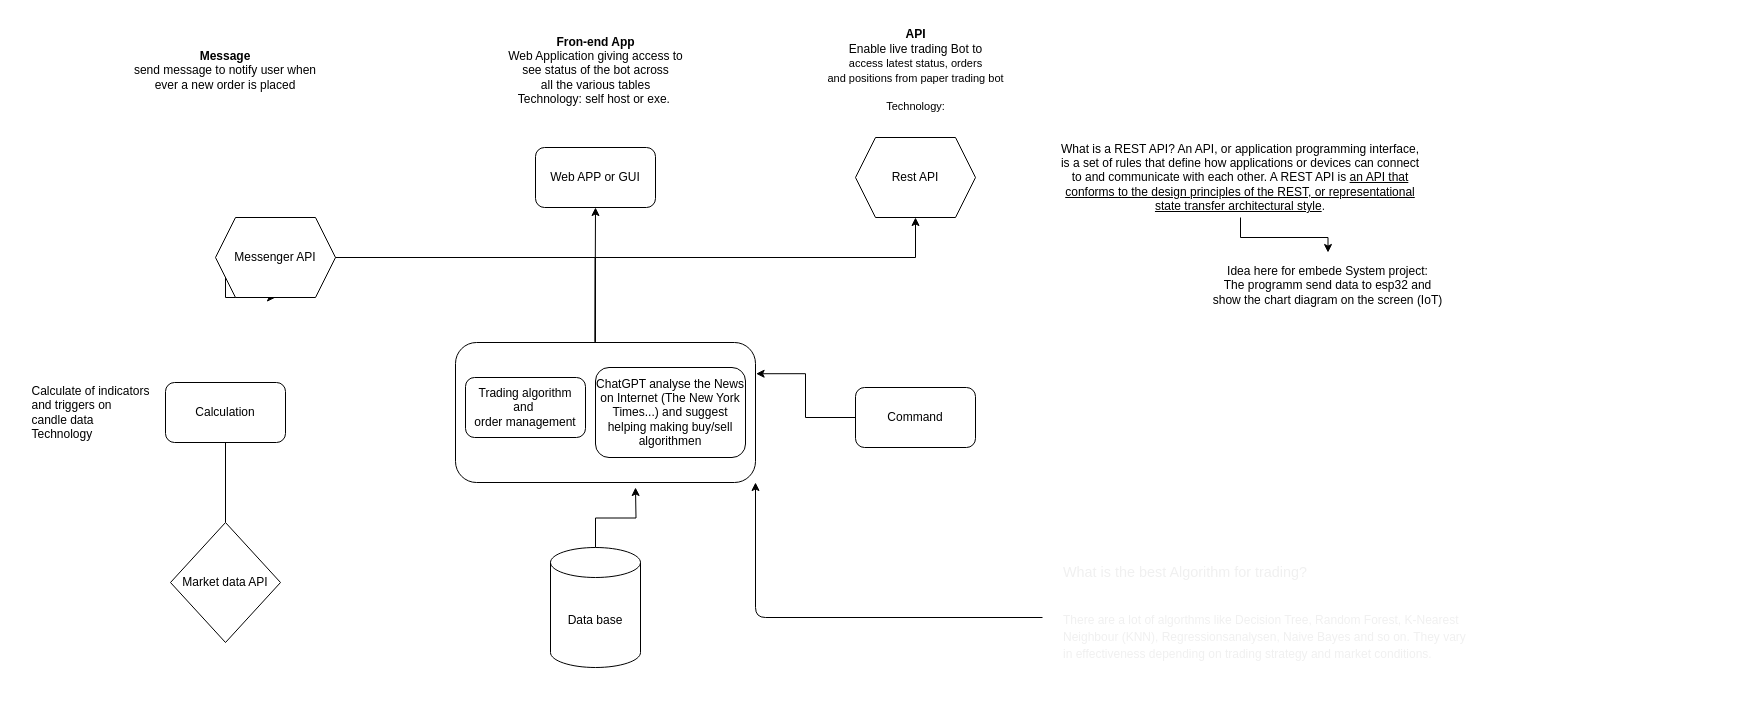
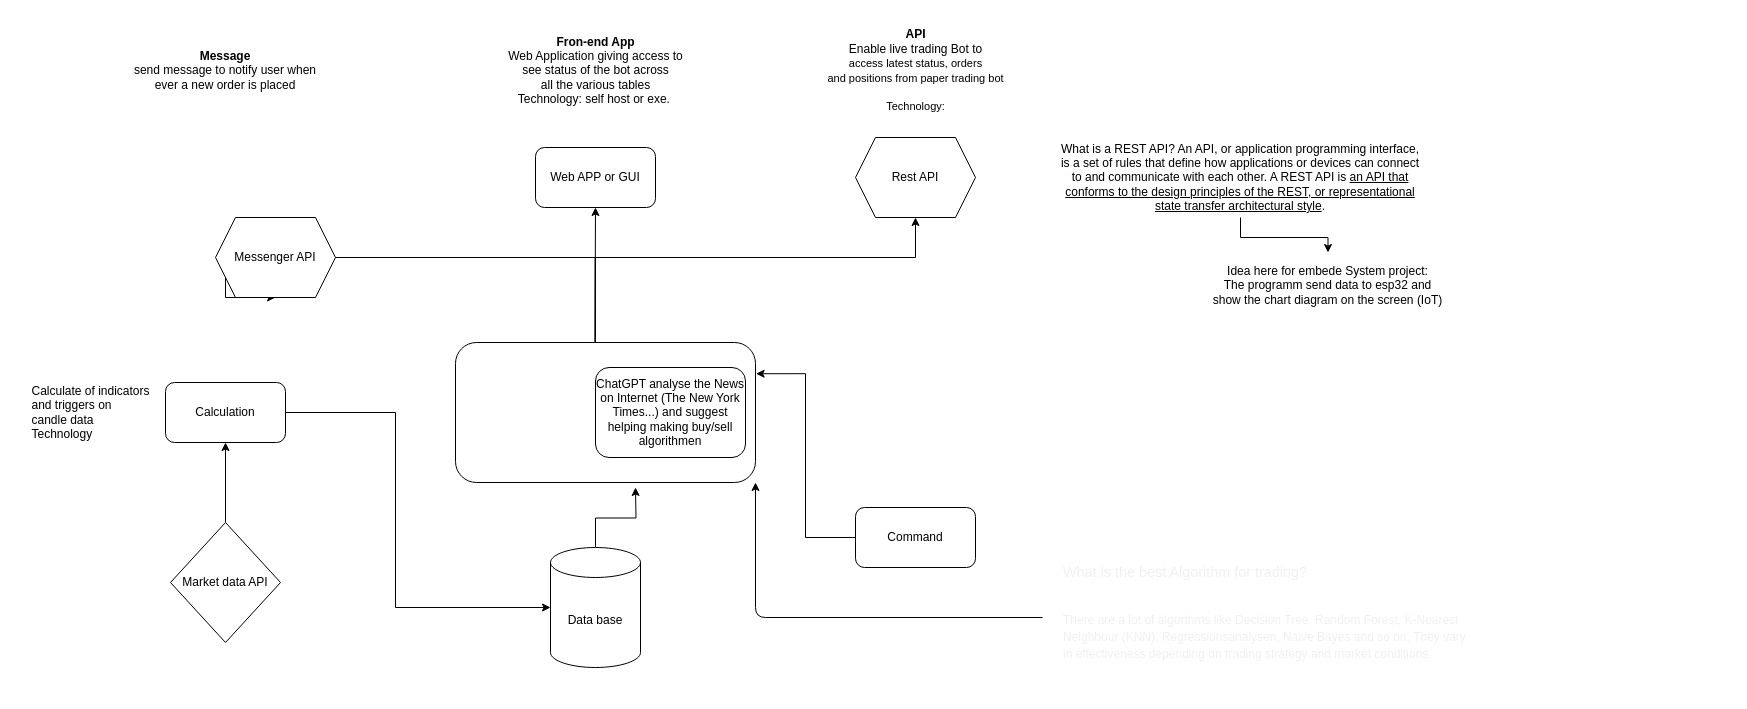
node "Trading algorithm and order management": removed
node "Command": moved (916, 418) -> (916, 538)
edge "Calculation" -- "Market data API": arrowhead none -> classic
edge "Calculation" -> "Data base": added
